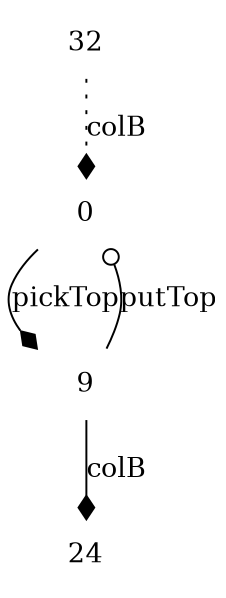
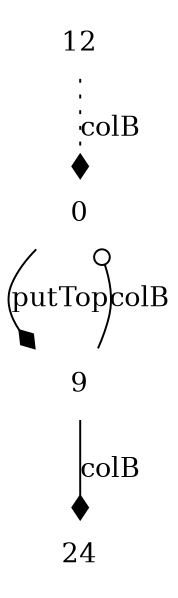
node "32": label "32" -> "12"
edge "0" -> "9": label "pickTop" -> "putTop"
edge "9" -> "0": label "putTop" -> "colB"
